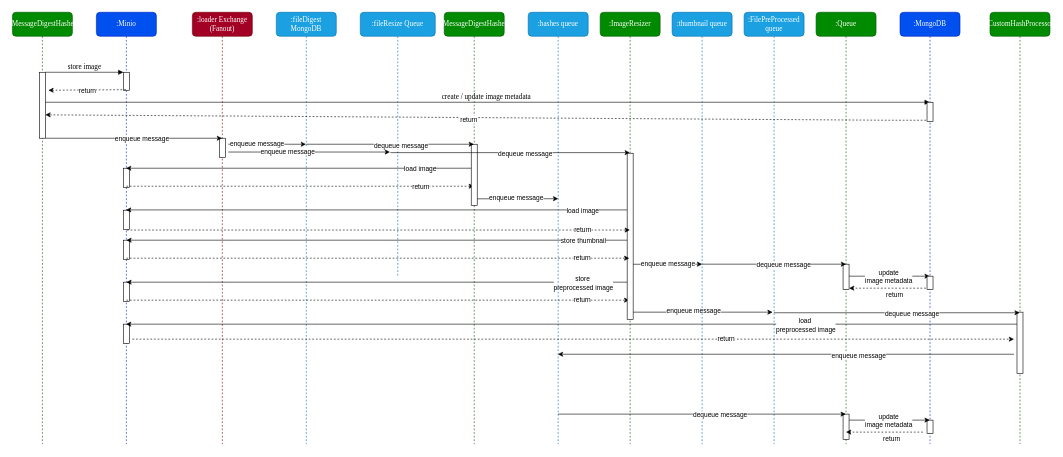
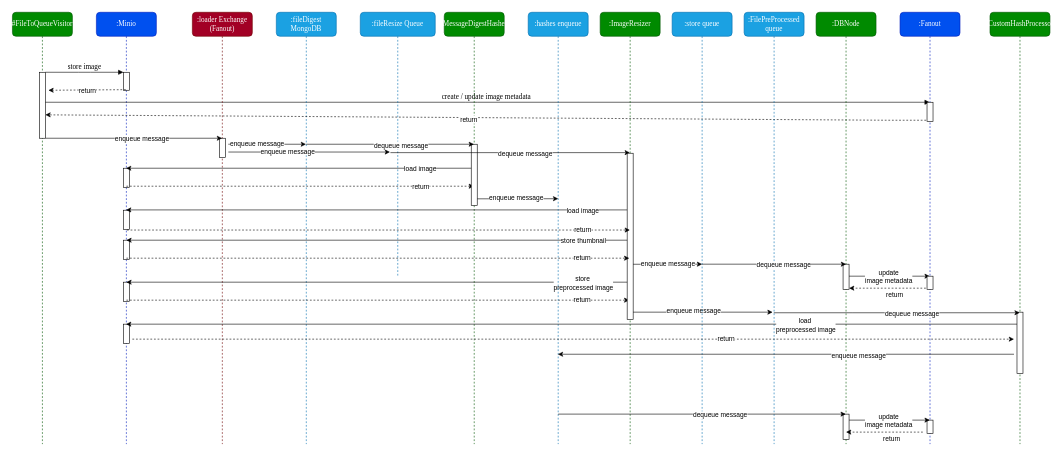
node "#MessageDigestHasher": label "#MessageDigestHasher" -> "#FileToQueueVisitor"
node ":hashes queue": label ":hashes queue" -> ":hashes enqueue"
node ":thumbnail queue": label ":thumbnail queue" -> ":store queue"
node ":Queue": label ":Queue" -> ":DBNode"
node ":MongoDB": label ":MongoDB" -> ":Fanout"
